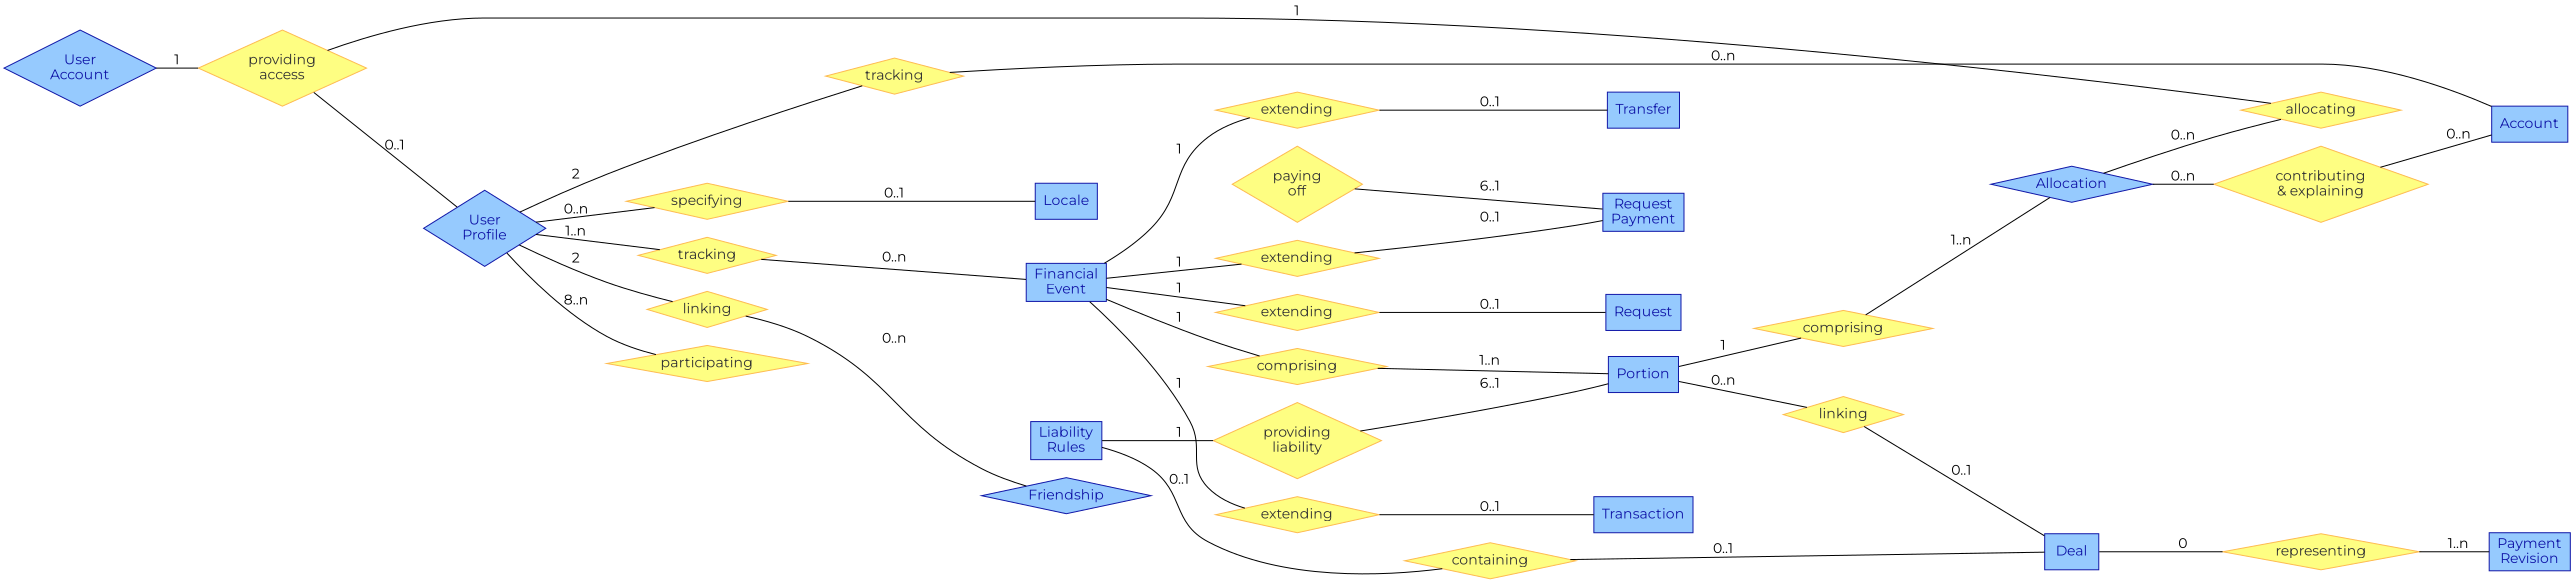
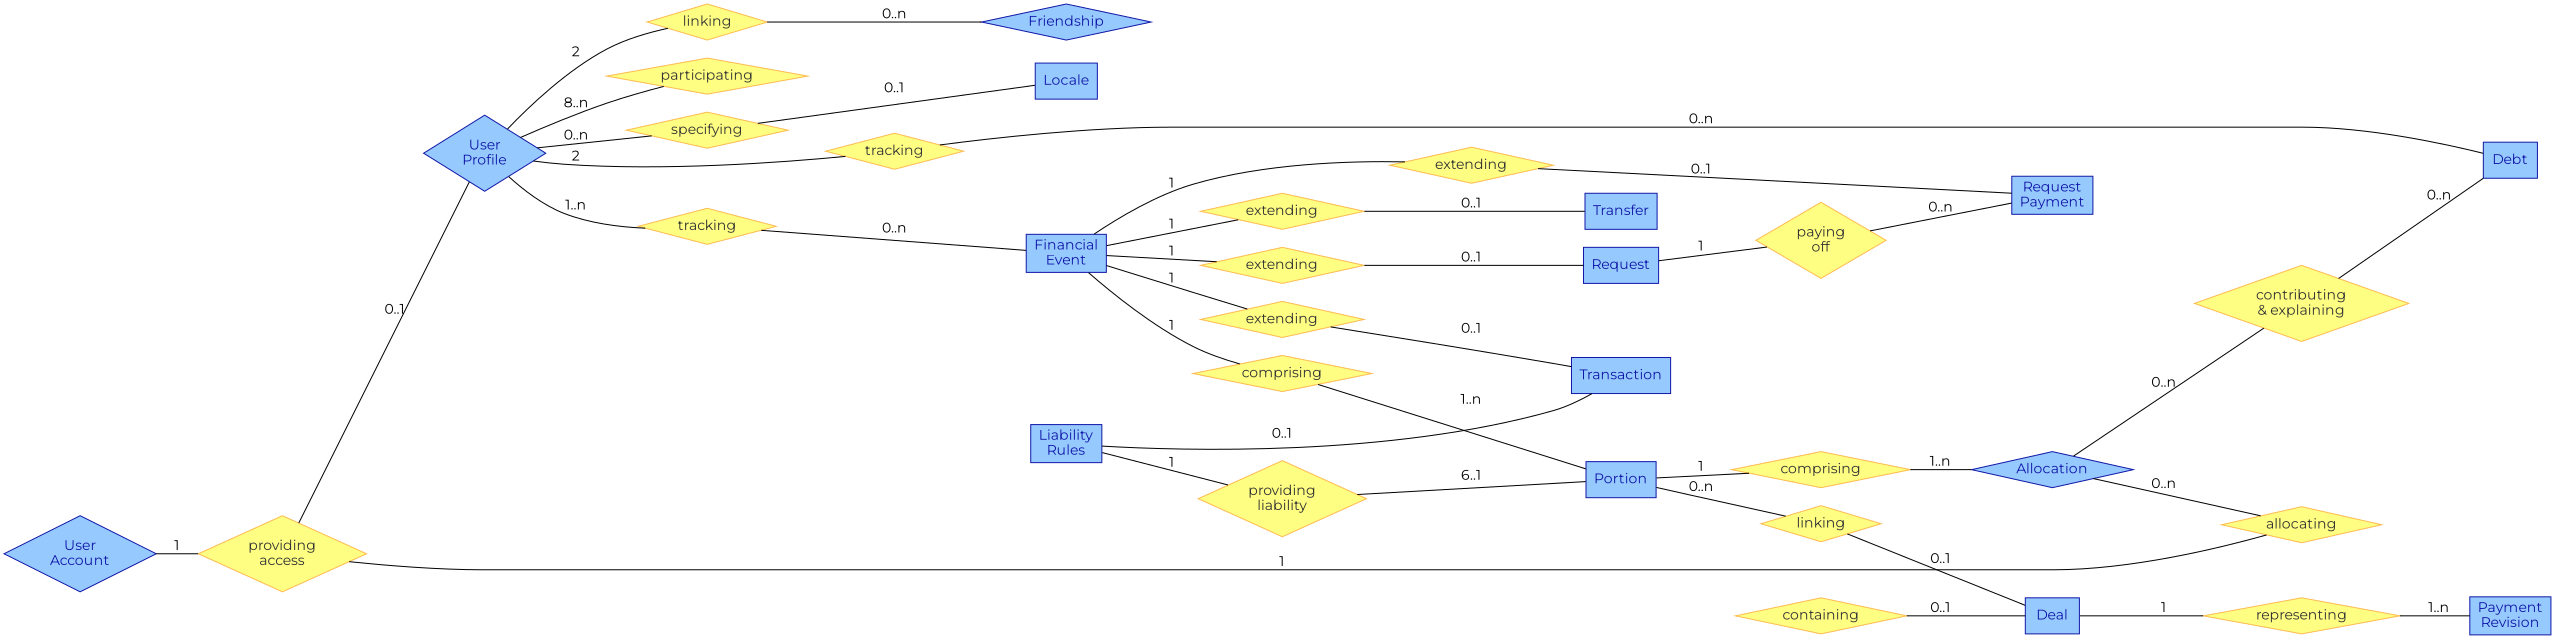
node "Account": label "Account" -> "Debt"
edge "paying off" -- "Request Payment": label "6..1" -> "0..n"
edge "paying off" -- "Request": added, label "1"
edge "Deal" -- "representing": label "0" -> "1"
edge "Liability Rules" -- "containing": now "Liability Rules" -- "Transaction"
